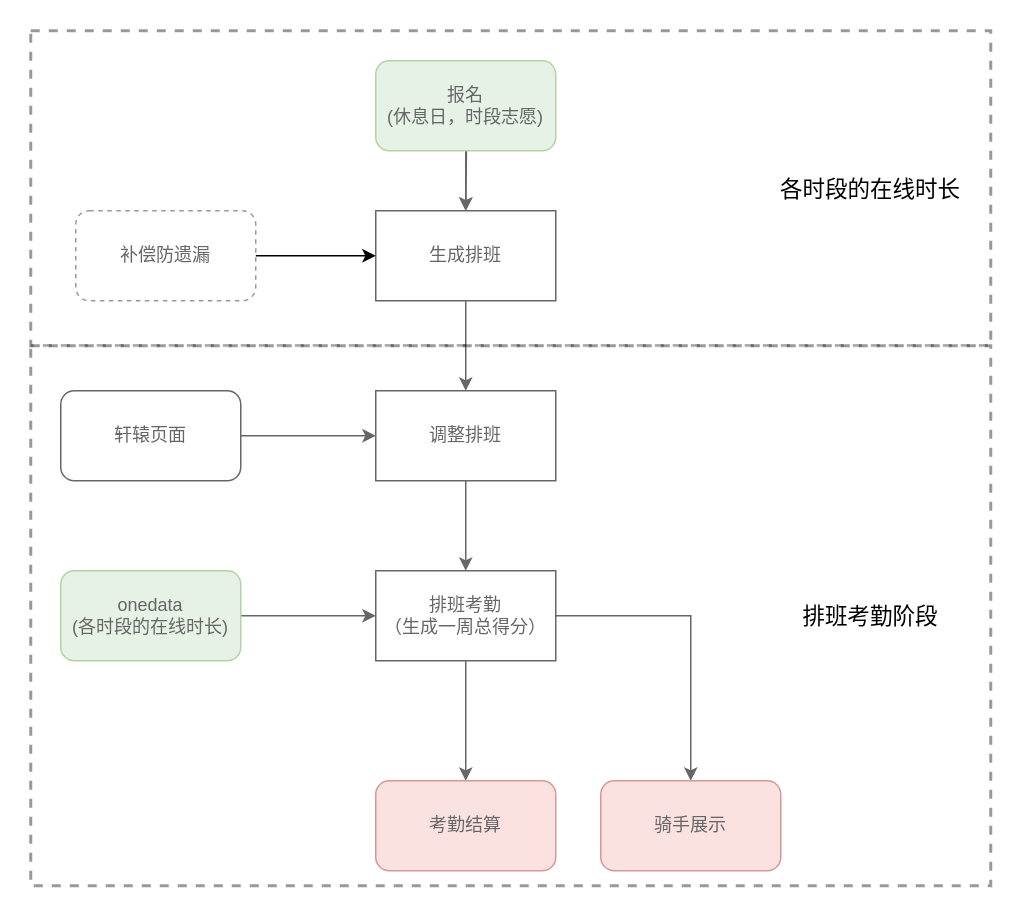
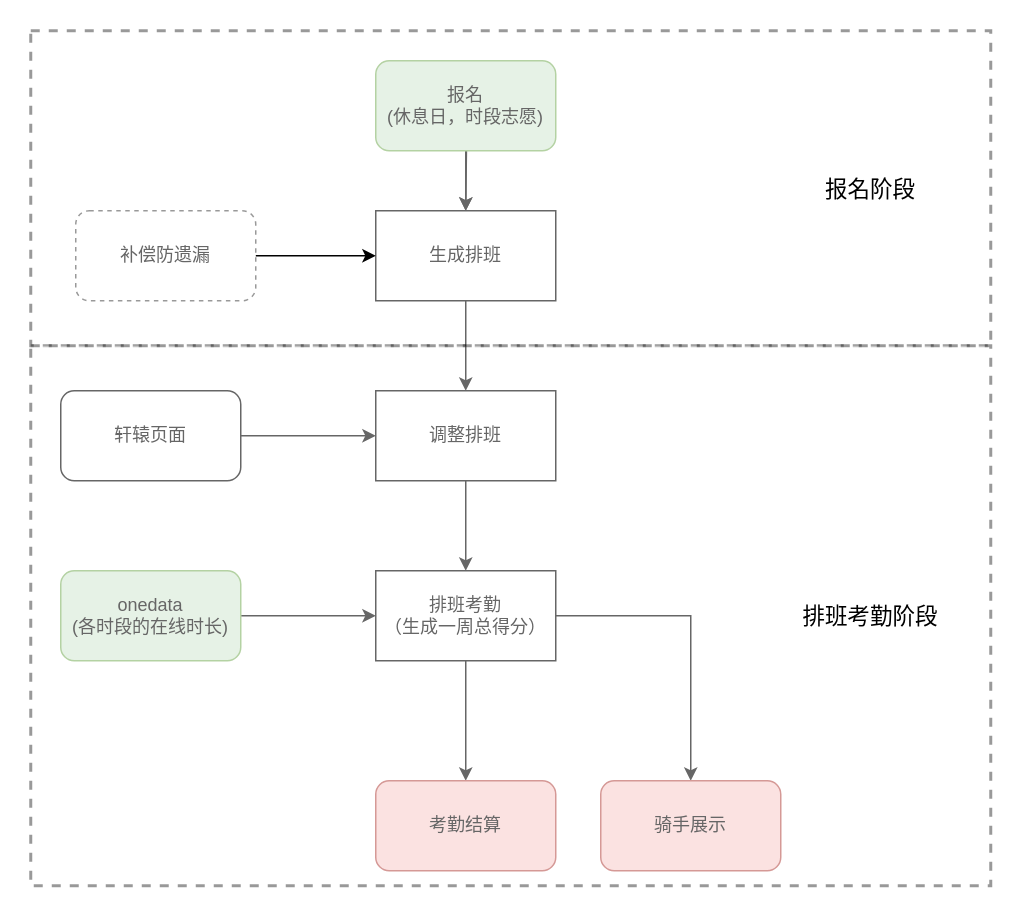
node "各时段的在线时长": label "各时段的在线时长" -> "报名阶段"
